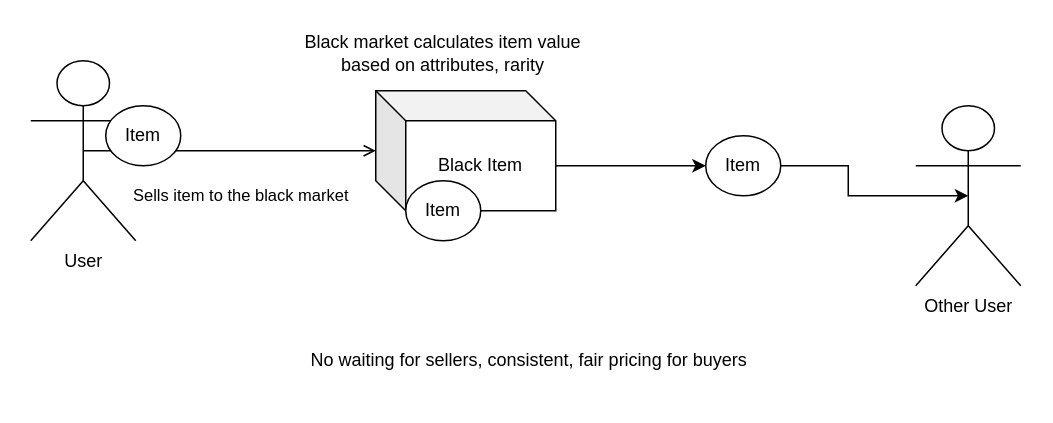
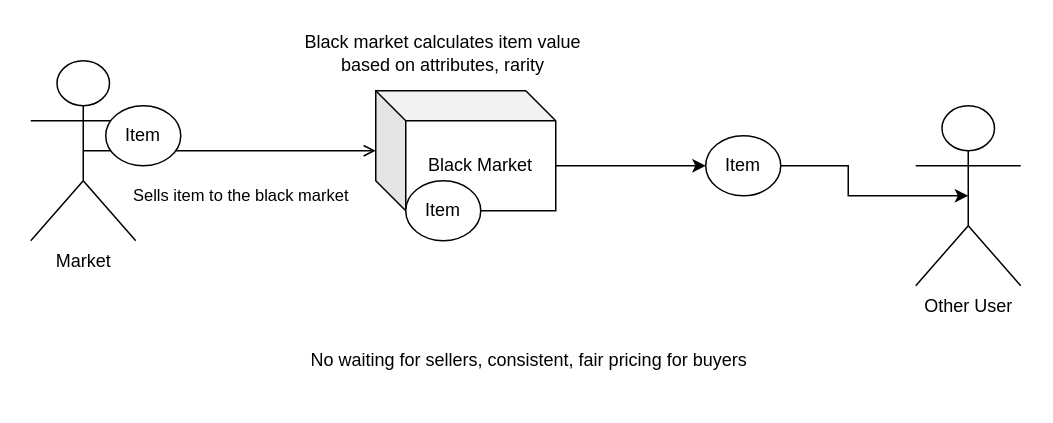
node "Black Item": label "Black Item" -> "Black Market"
node "User": label "User" -> "Market"
